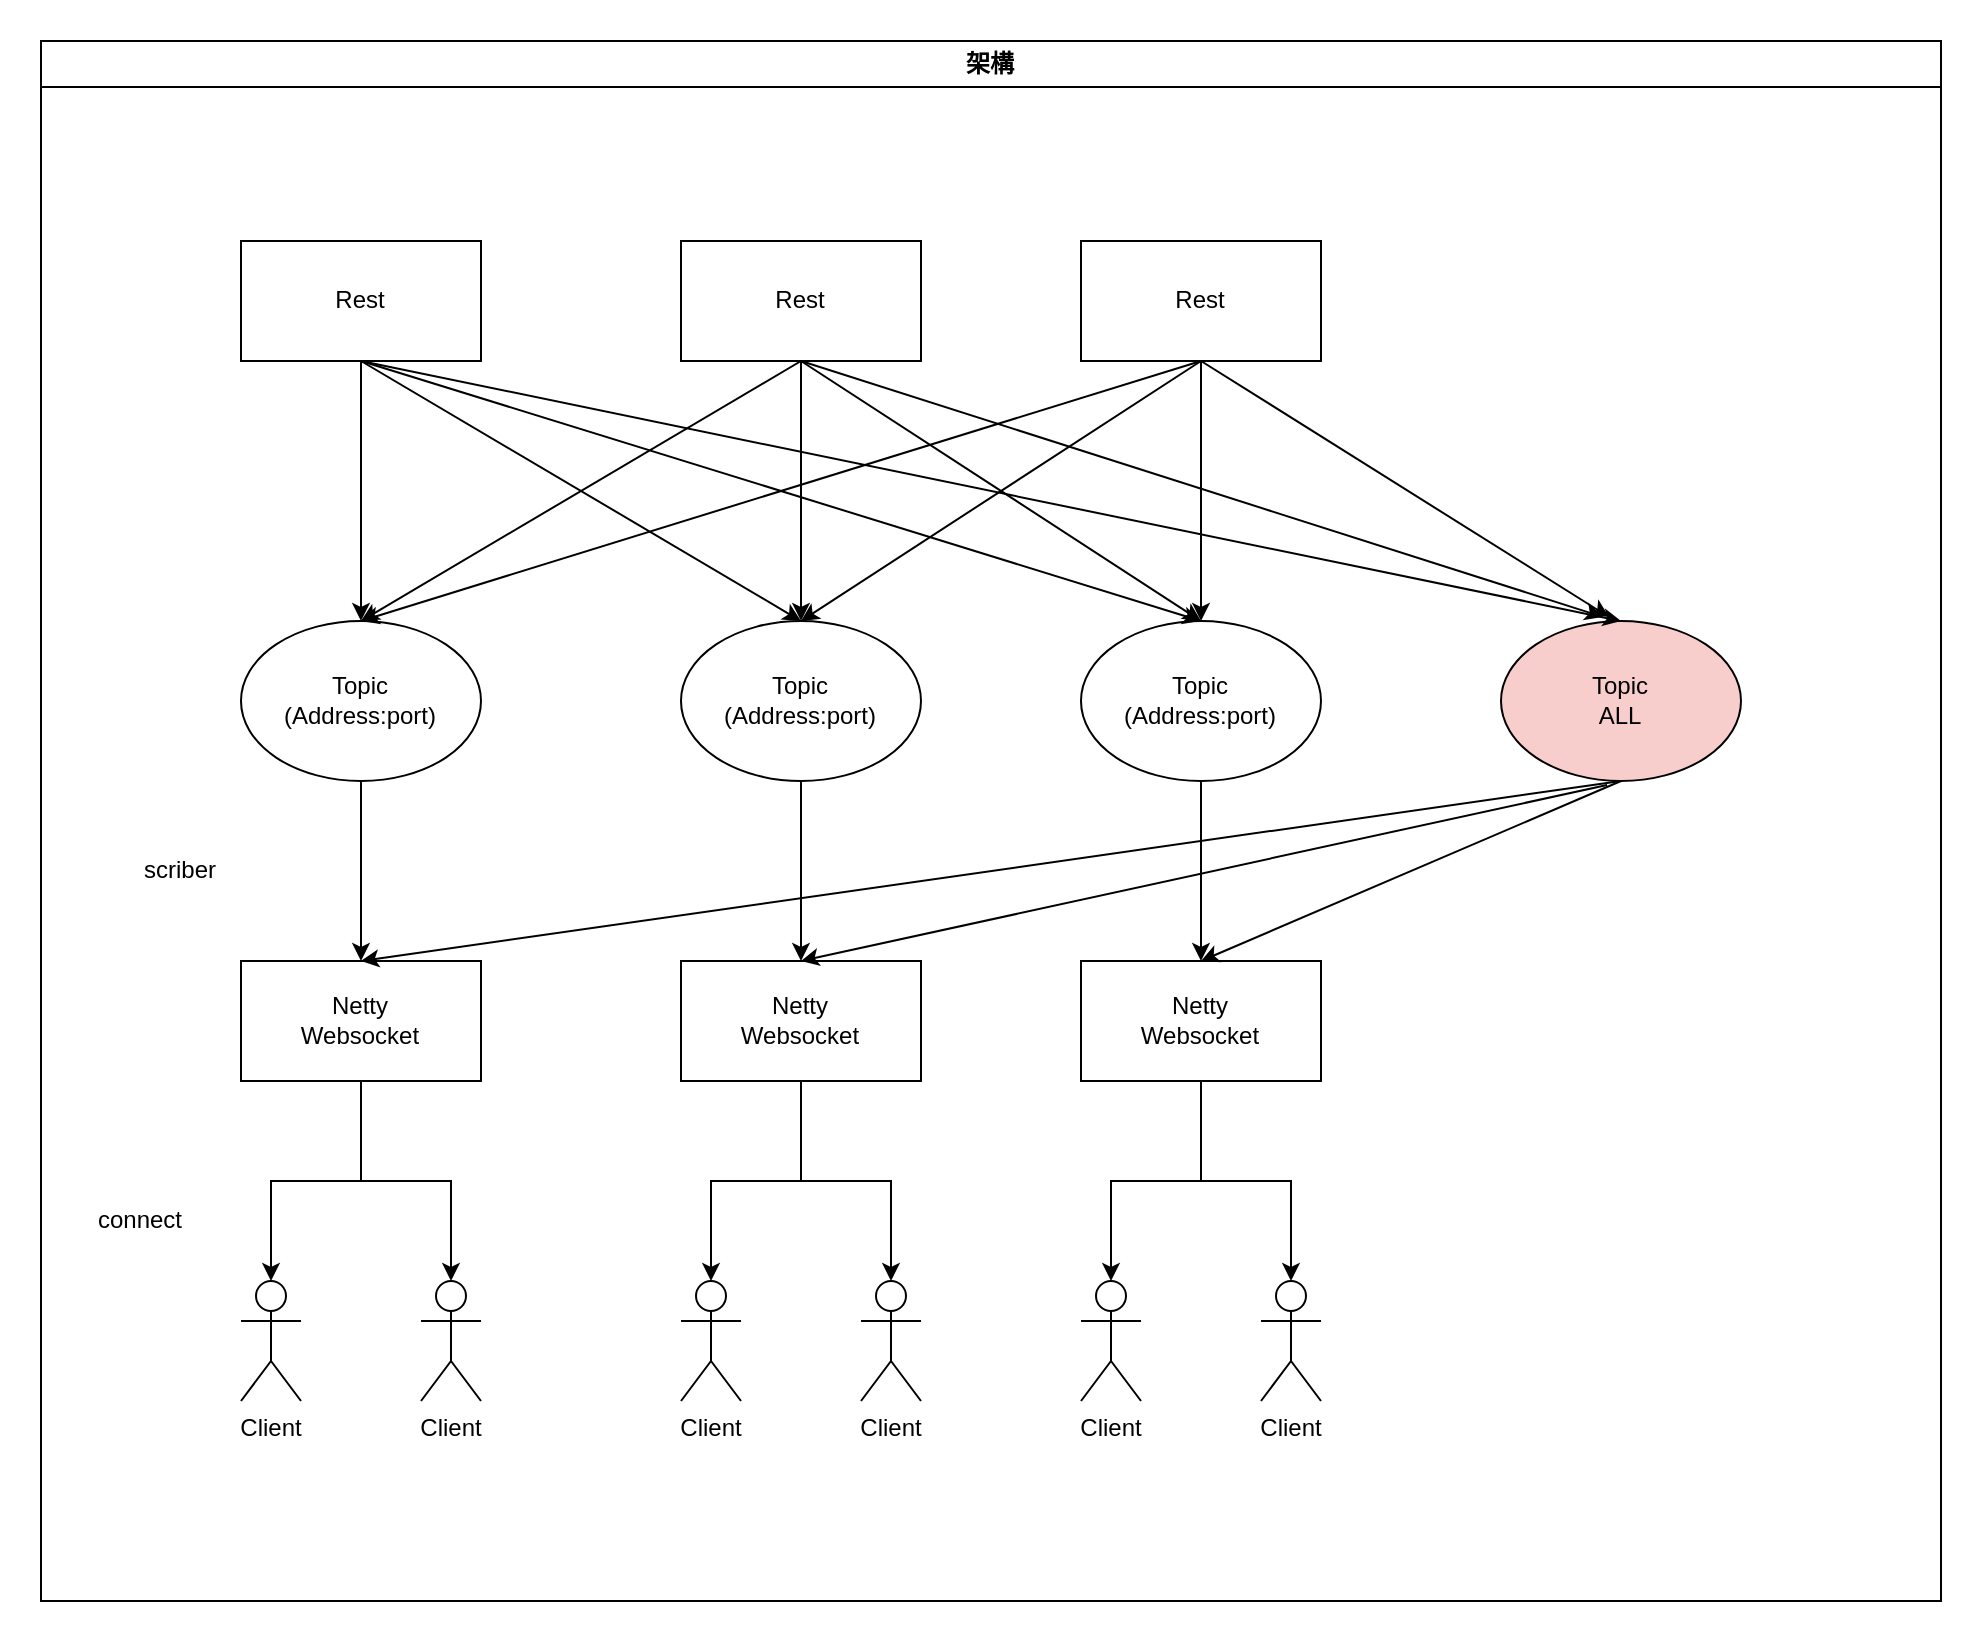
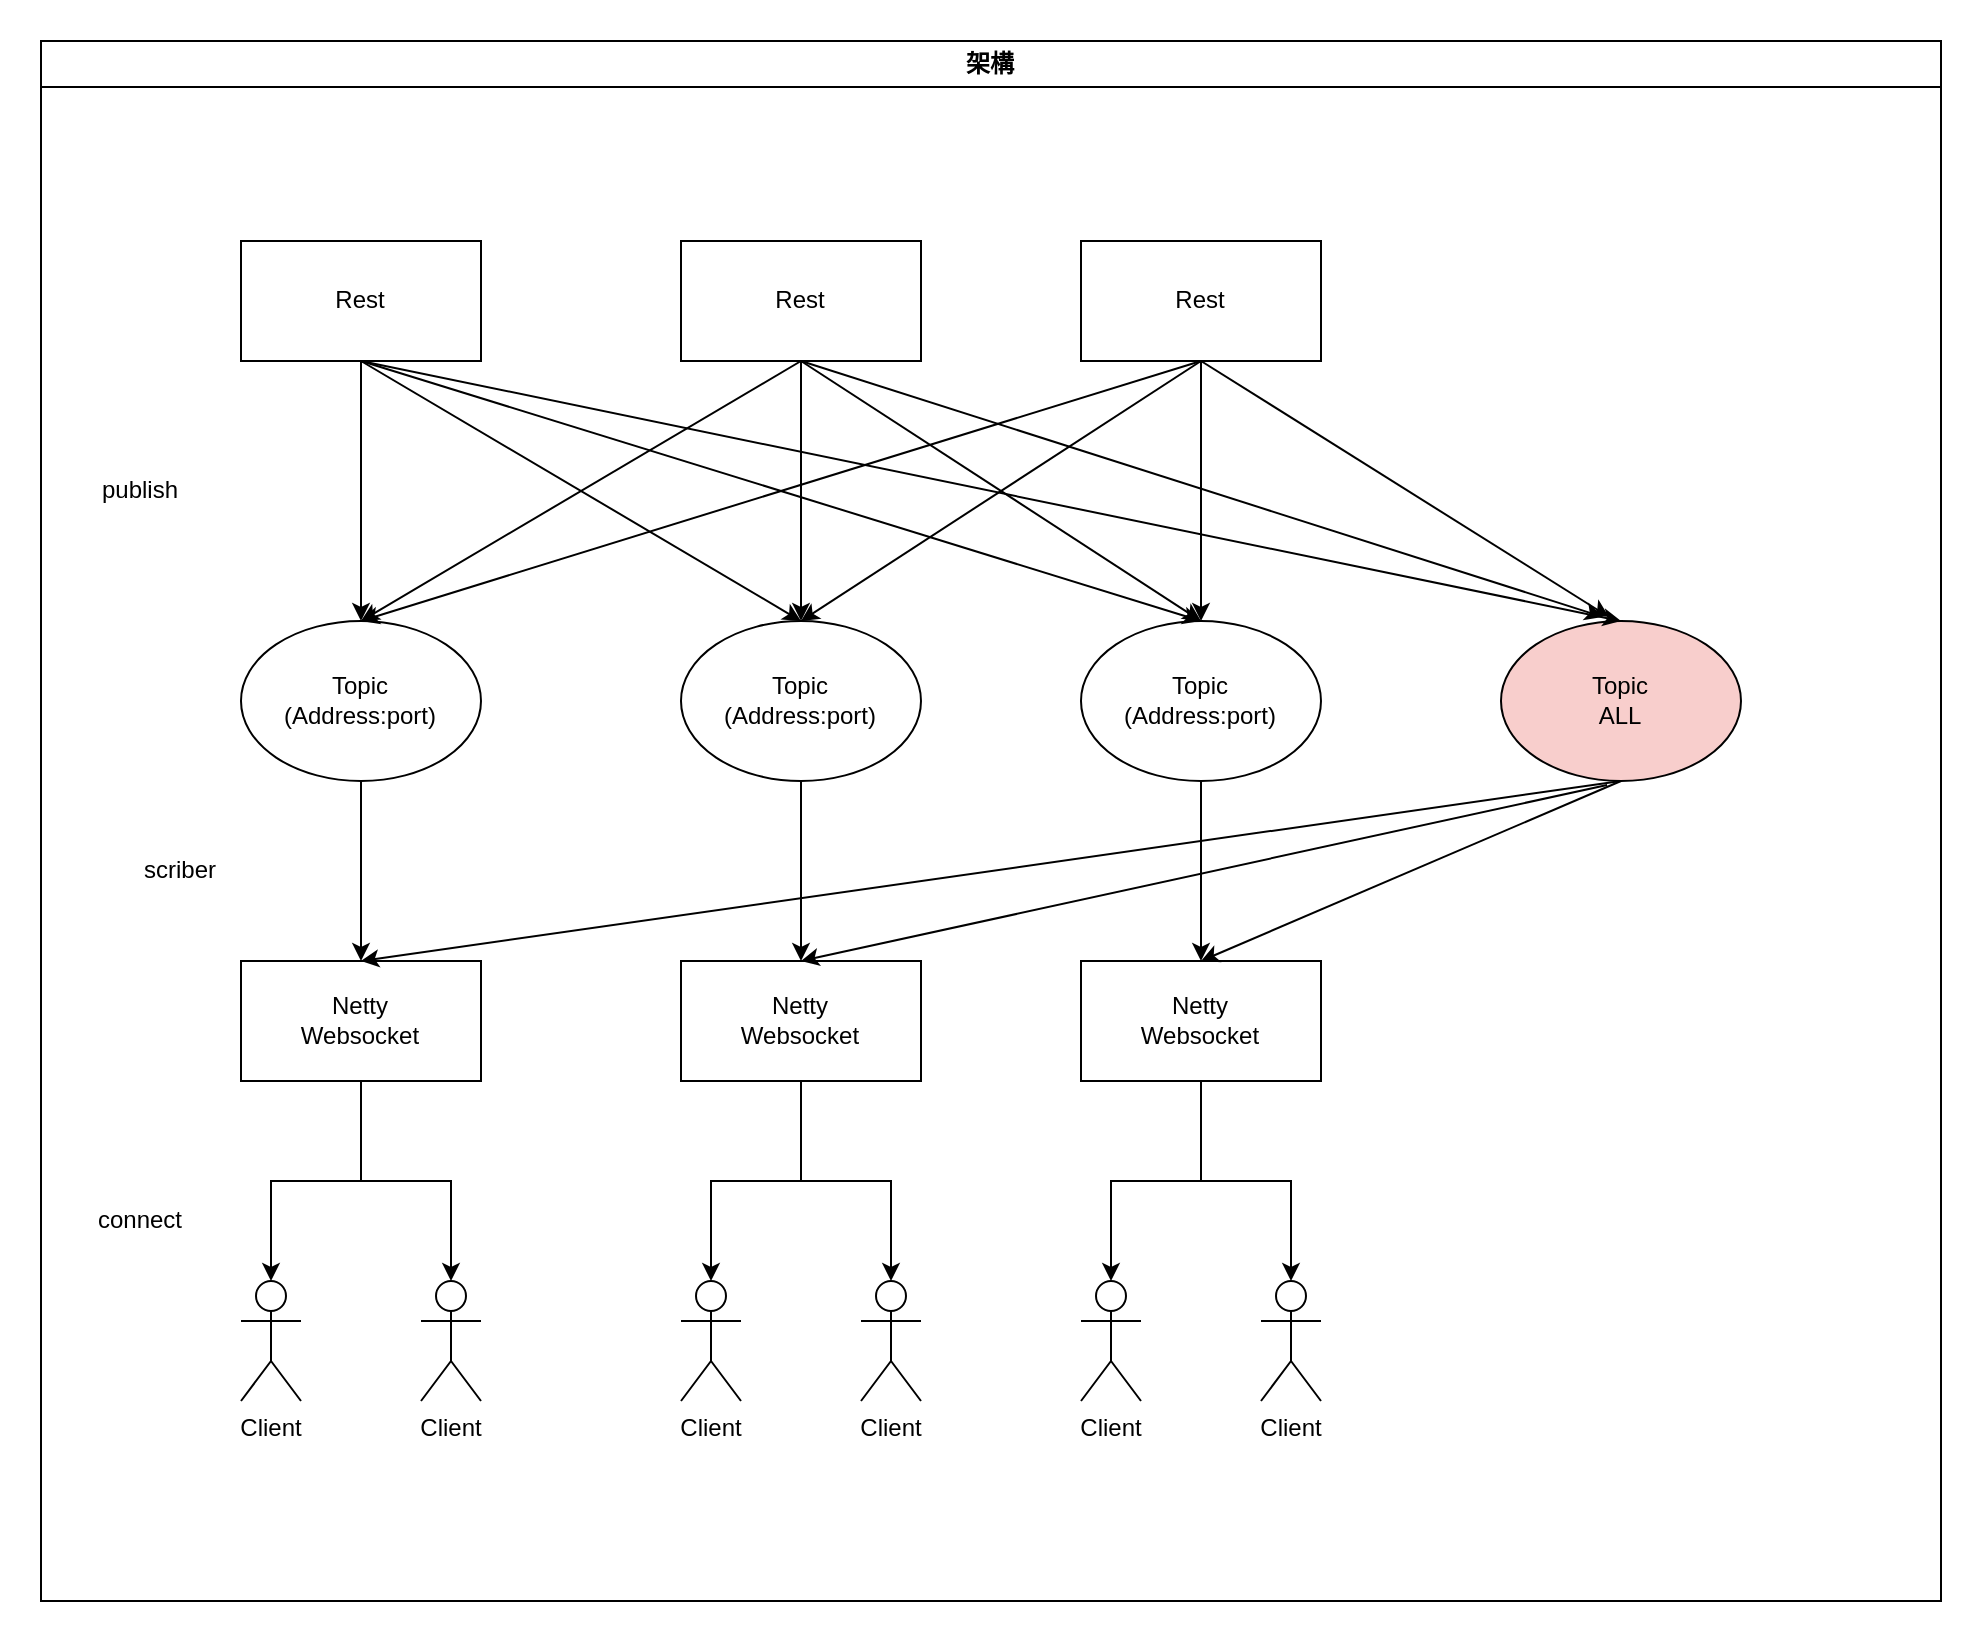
node "publish": added
